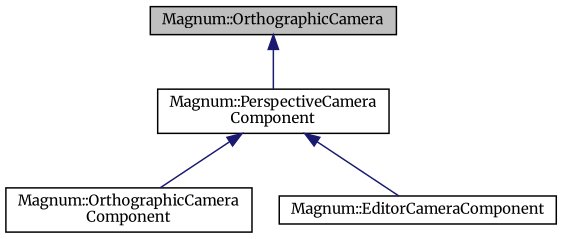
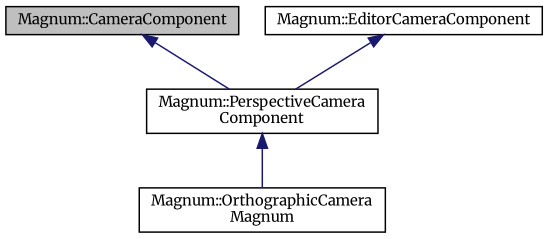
node "Magnum::OrthographicCamera": label "Magnum::OrthographicCamera" -> "Magnum::CameraComponent"
edge "Magnum::EditorCameraComponent" -> "Magnum::PerspectiveCamera Component": reversed
node "Magnum::OrthographicCamera Component": label "Magnum::OrthographicCamera Component" -> "Magnum::OrthographicCamera Magnum"
